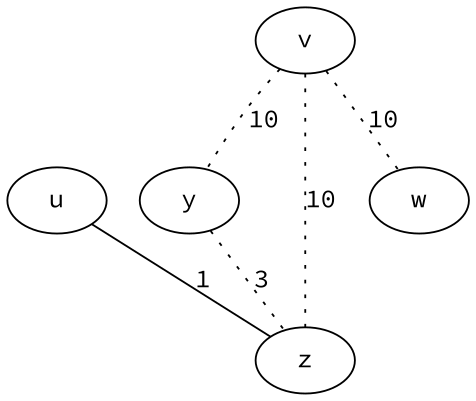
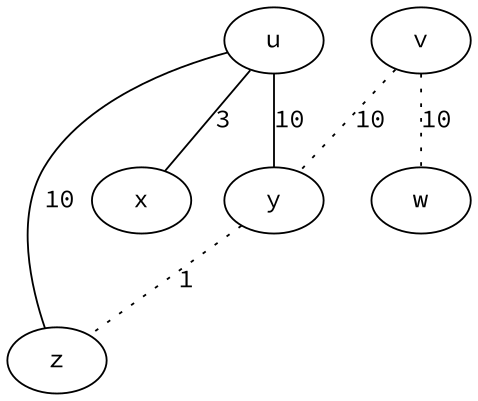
edge "u" -- "y": added, label "10"
node "x": added
edge "v" -- "z": removed, label "10"
edge "u" -- "z": label "1" -> "10"
edge "y" -- "z": label "3" -> "1"
